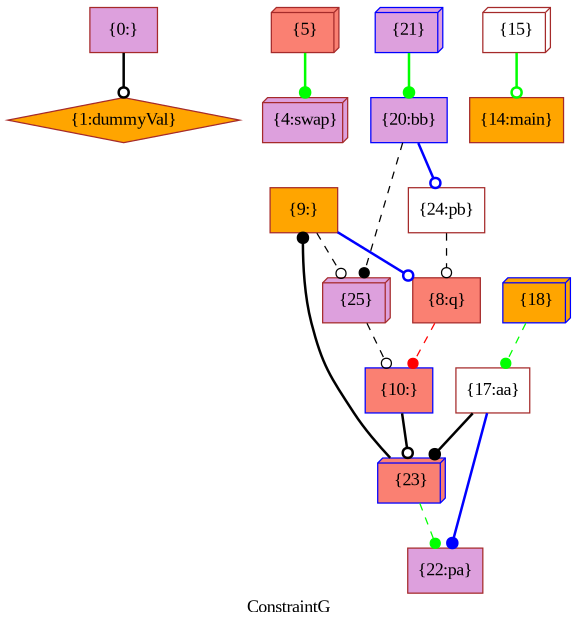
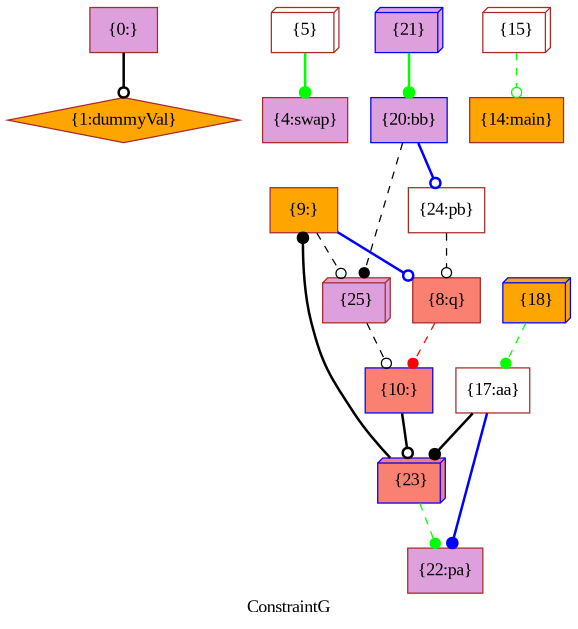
node "{5}": fillcolor salmon -> white
edge "{15}" -> "{14:main}": style bold -> dashed
node "{4:swap}": shape box3d -> box
